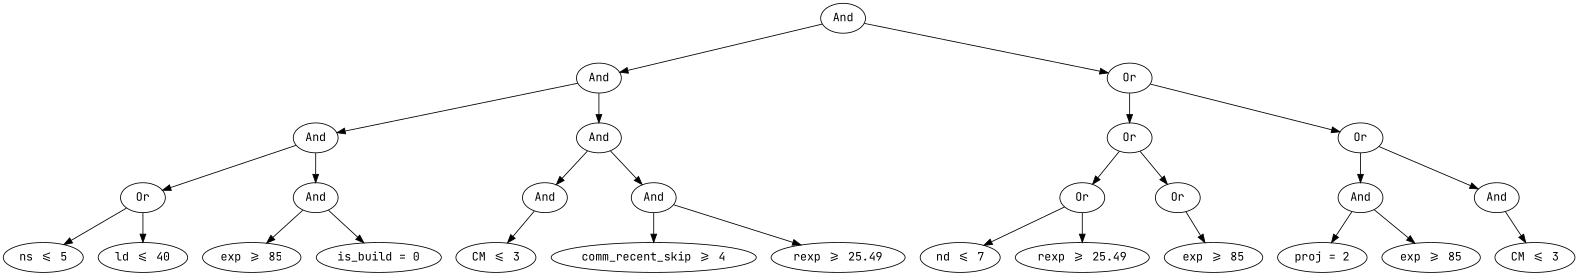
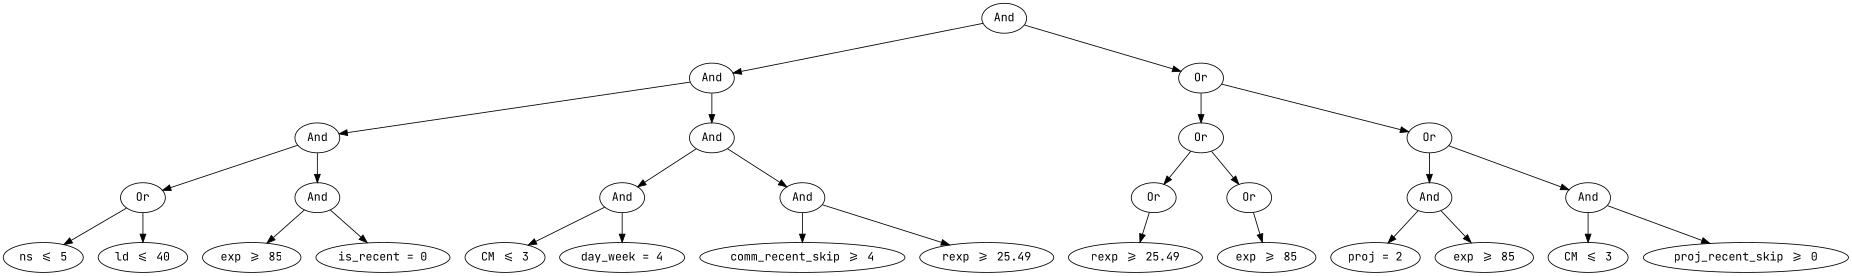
node "is_build = 0": label "is_build = 0" -> "is_recent = 0"
node "day_week = 4": added
node "nd <= 7": removed
node "proj_recent_skip >= 0": added
